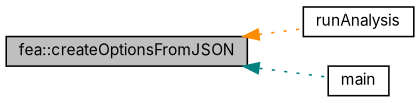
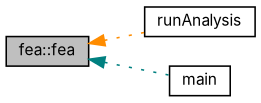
node "fea::createOptionsFromJSON": label "fea::createOptionsFromJSON" -> "fea::fea"
